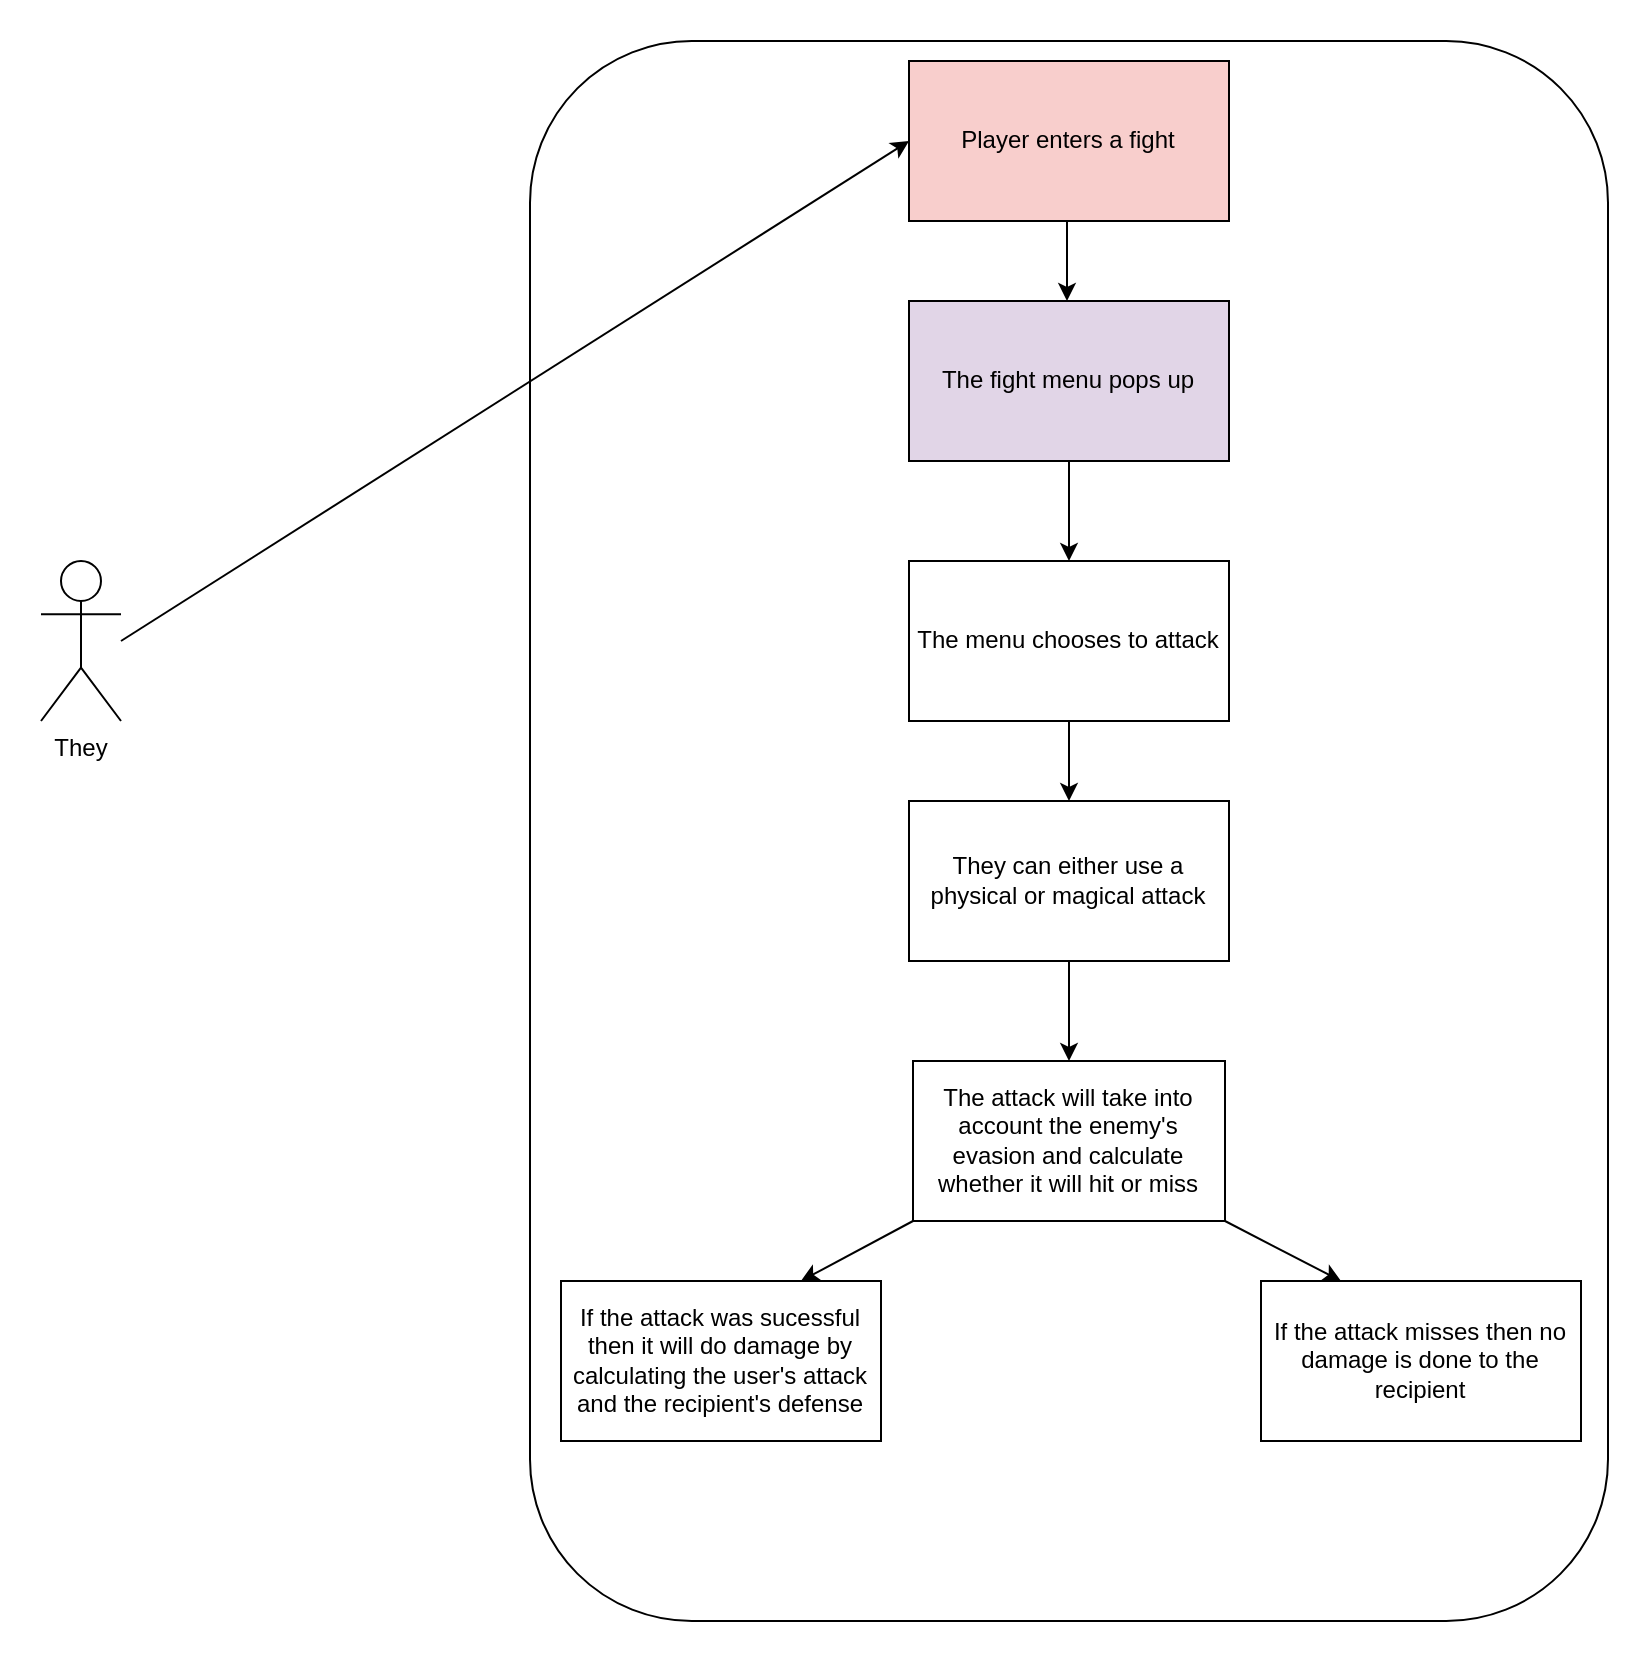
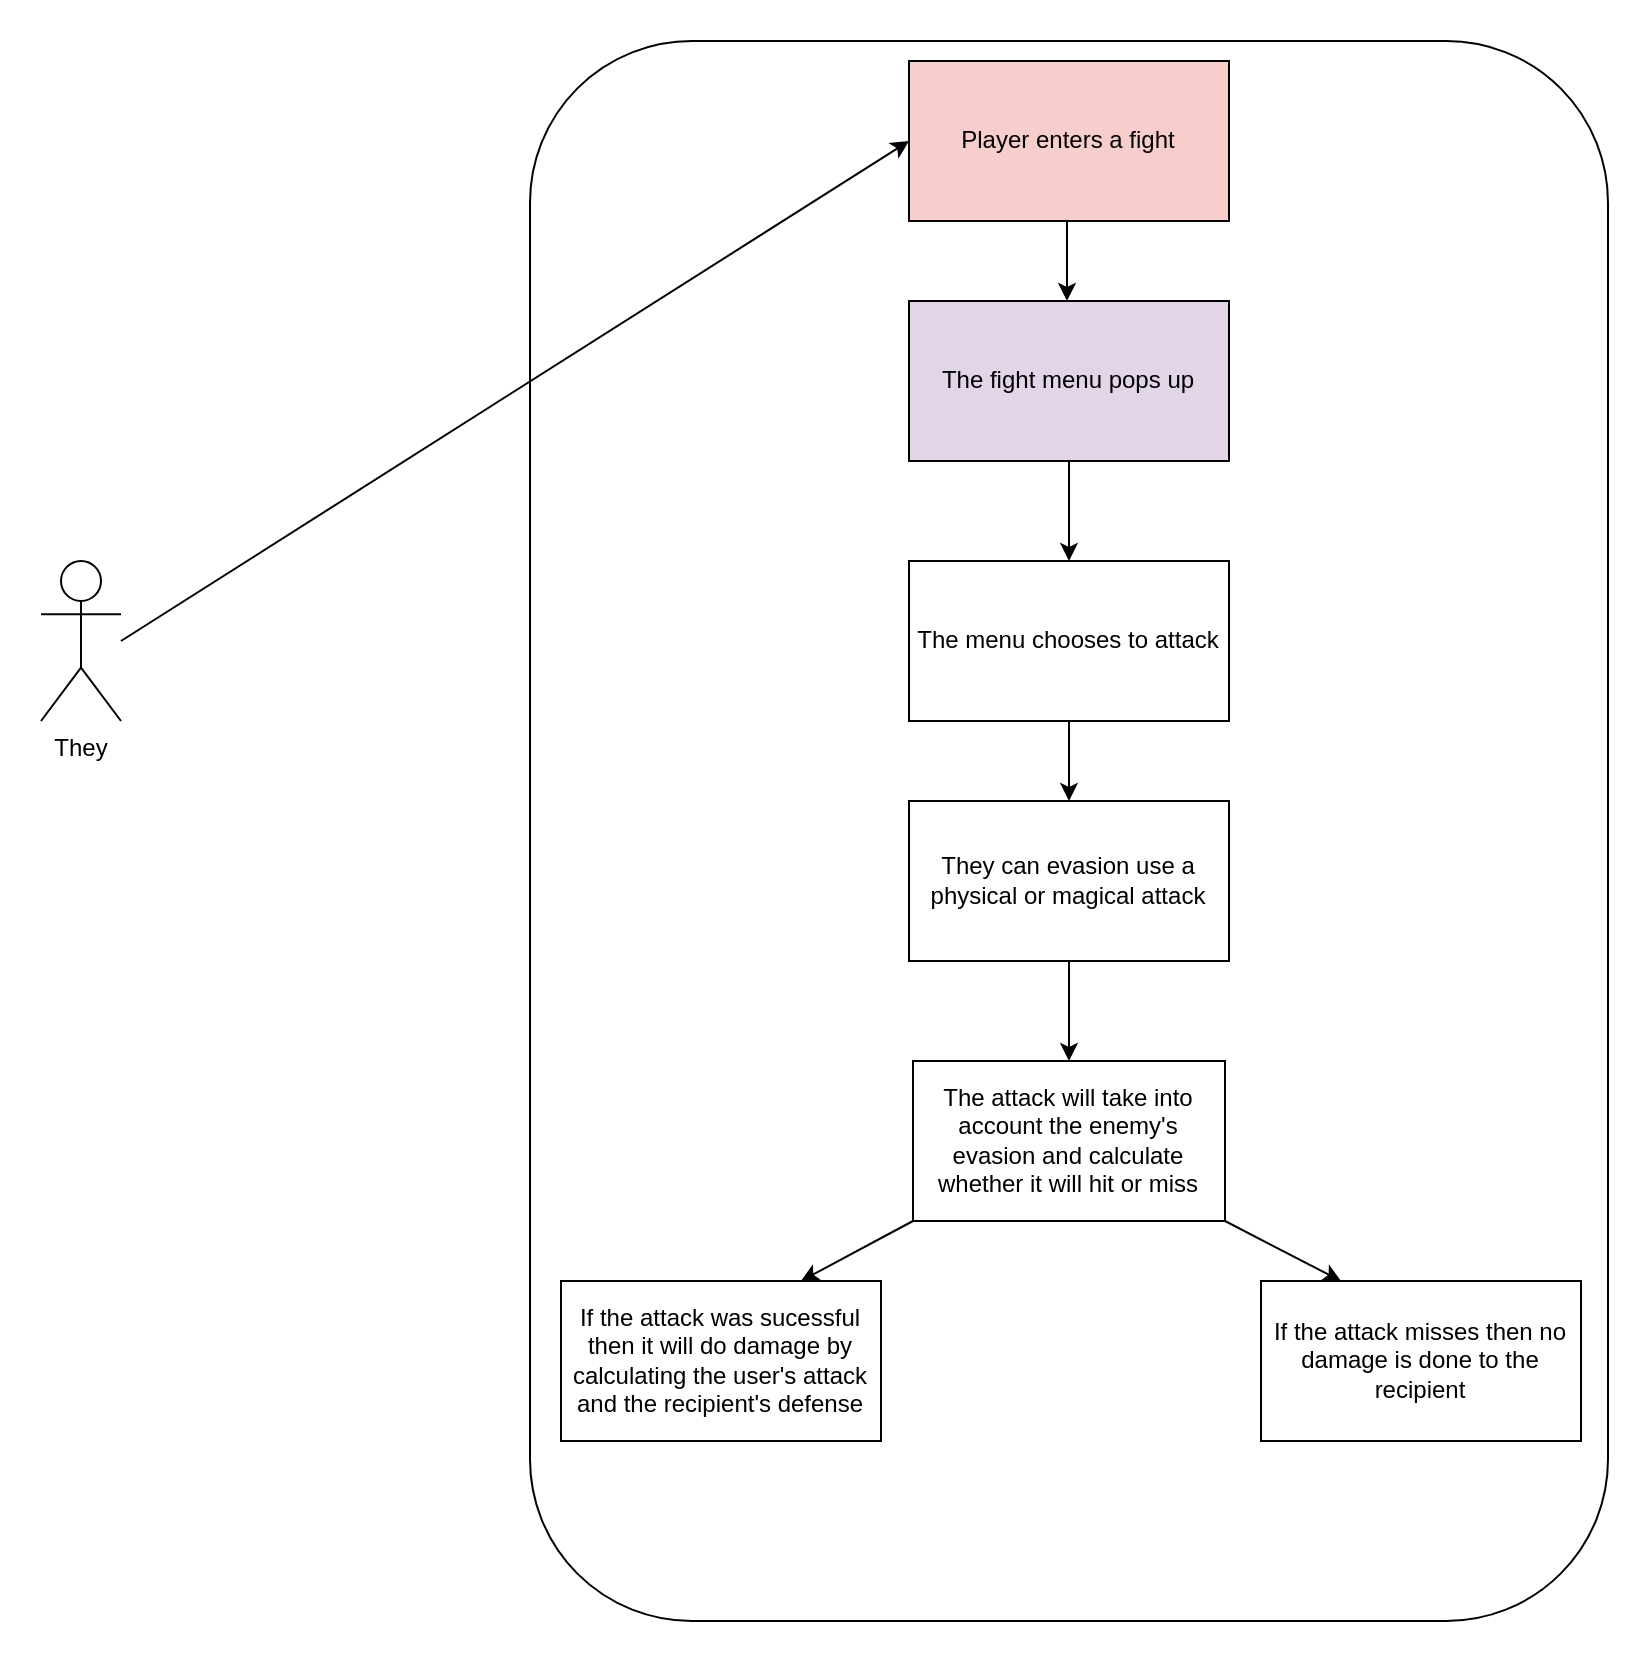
node "They can either use a physical or magical attack": label "They can either use a physical or magical attack" -> "They can evasion use a physical or magical attack"
